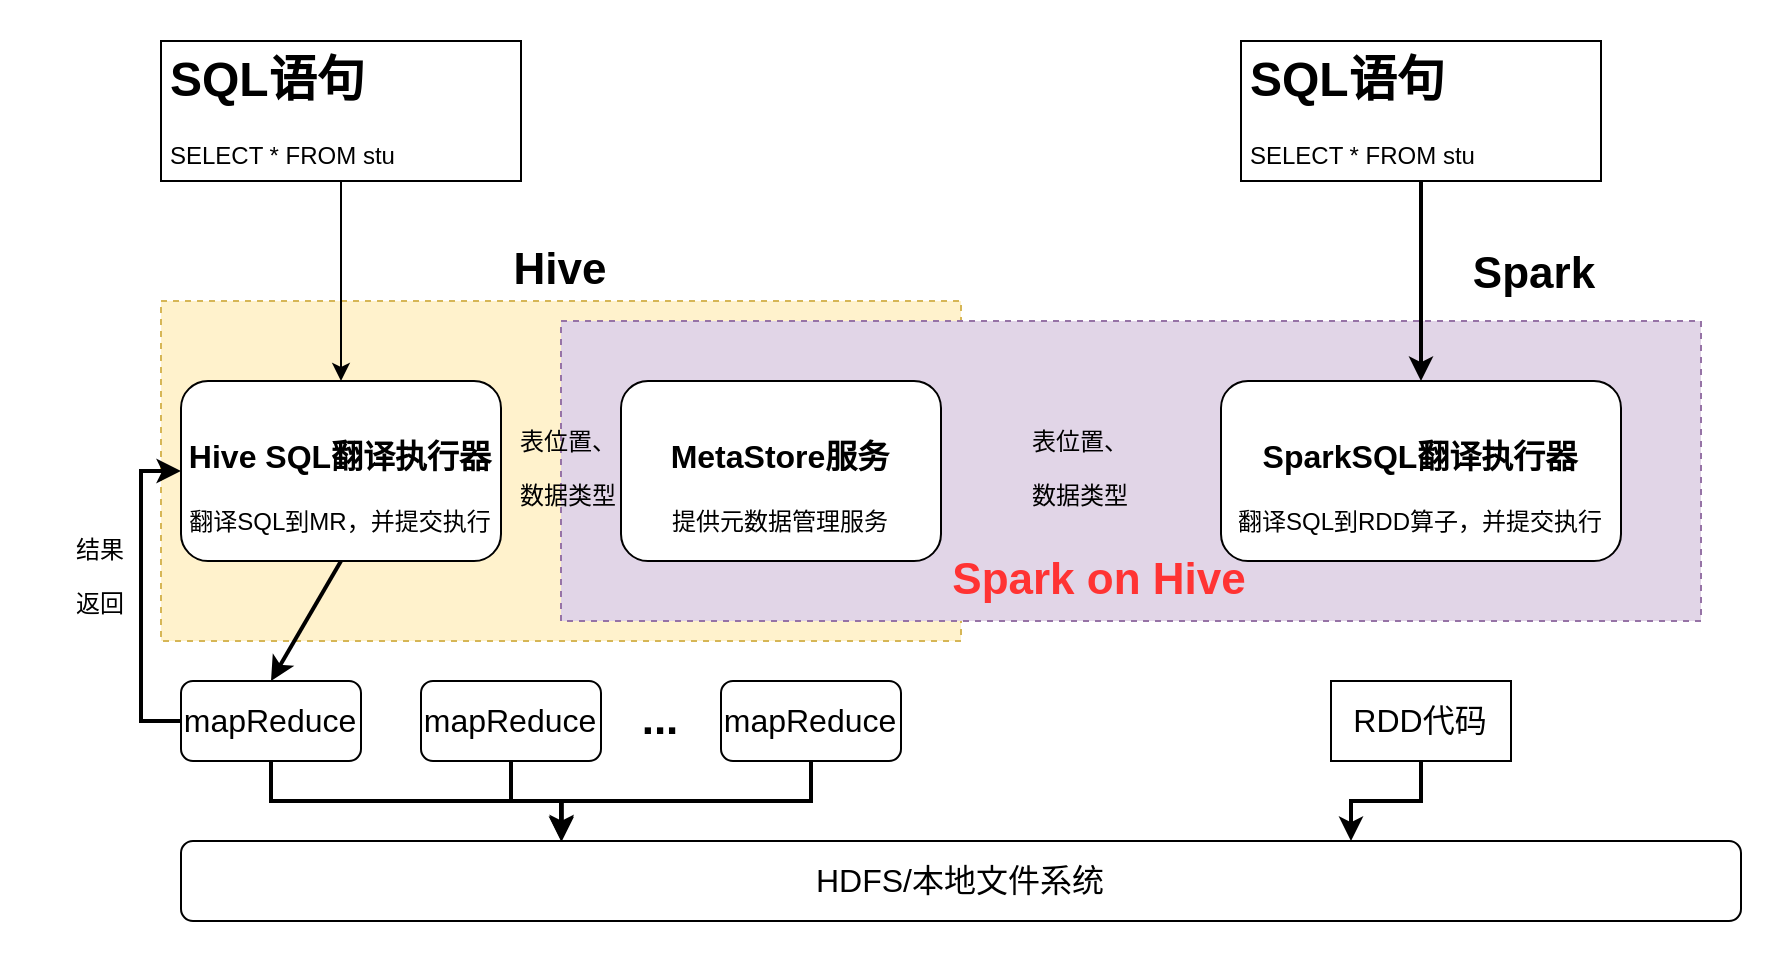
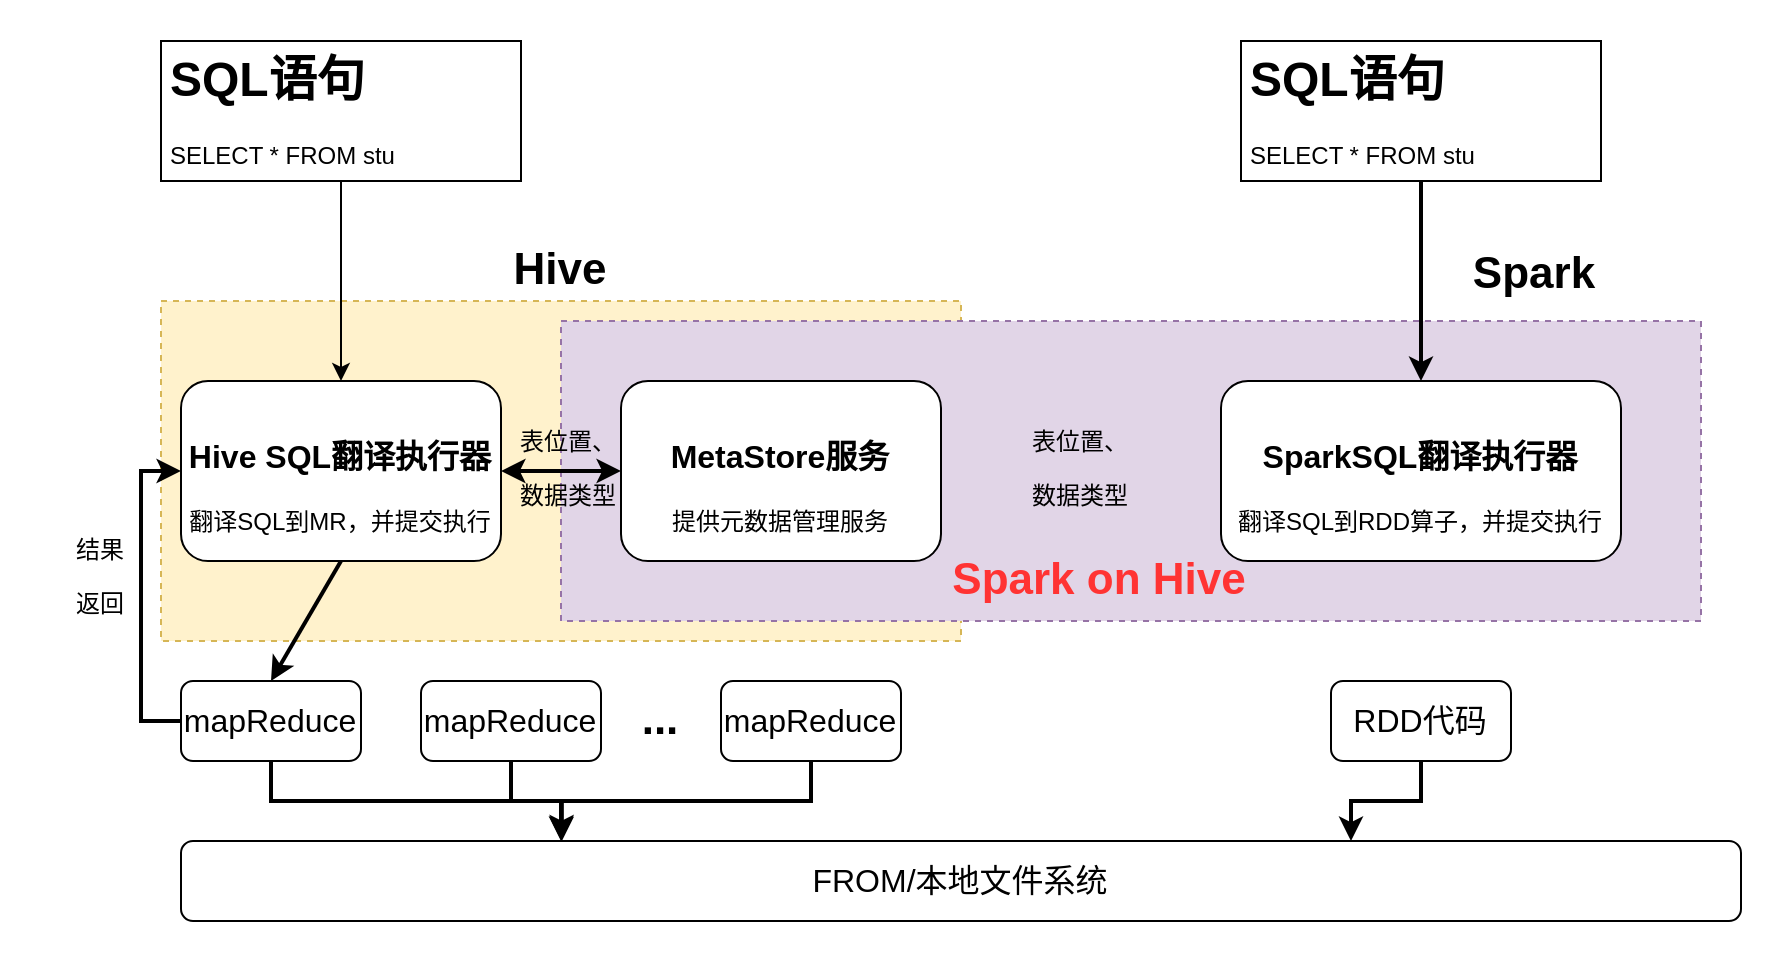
edge "Hive SQL翻译执行器翻译SQL到MR，并提交执行" -- "MetaStore服务提供元数据管理服务": added
node "RDD代码": shape rectangle -> rounded rectangle
node "HDFS/本地文件系统": label "HDFS/本地文件系统" -> "FROM/本地文件系统"
